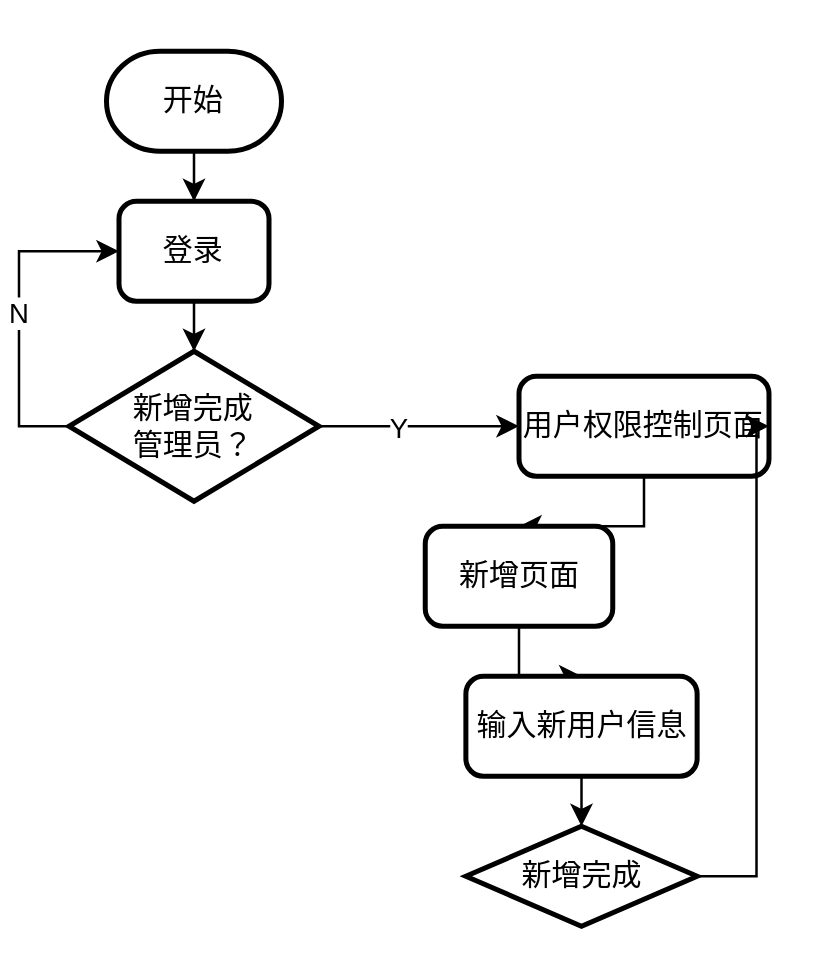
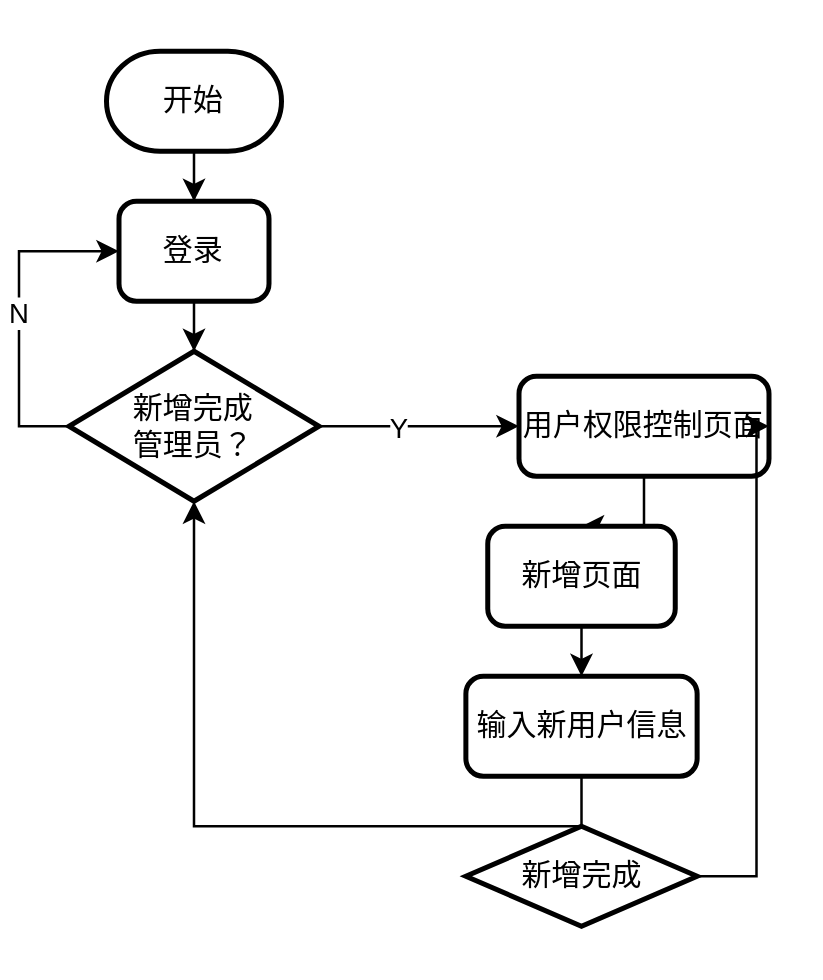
node "新增页面": moved (519, 576) -> (581, 576)
edge "输入新用户信息" -> "新增完成": now "输入新用户信息" -> "新增完成 管理员？"
